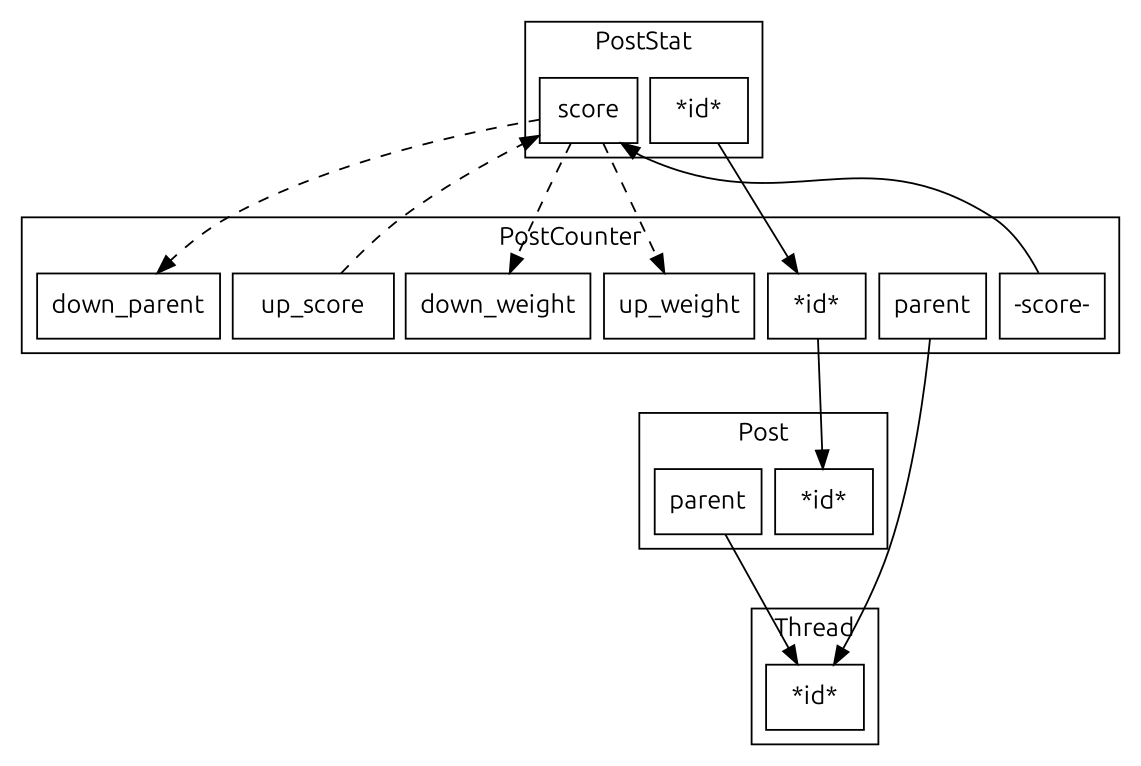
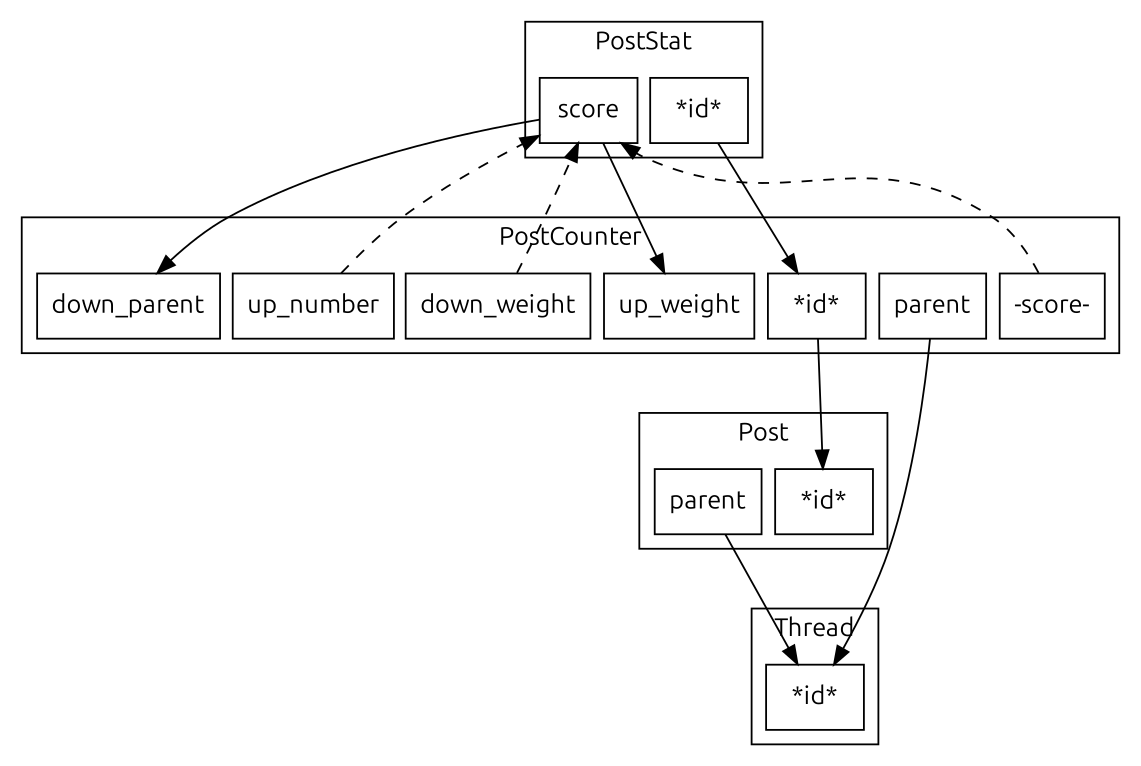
edge "score" -> "down_parent": style dashed -> solid
edge "-score-" -> "score": style solid -> dashed
edge "score" -> "down_weight": reversed
edge "score" -> "up_weight": style dashed -> solid
node "up_score": label "up_score" -> "up_number"
